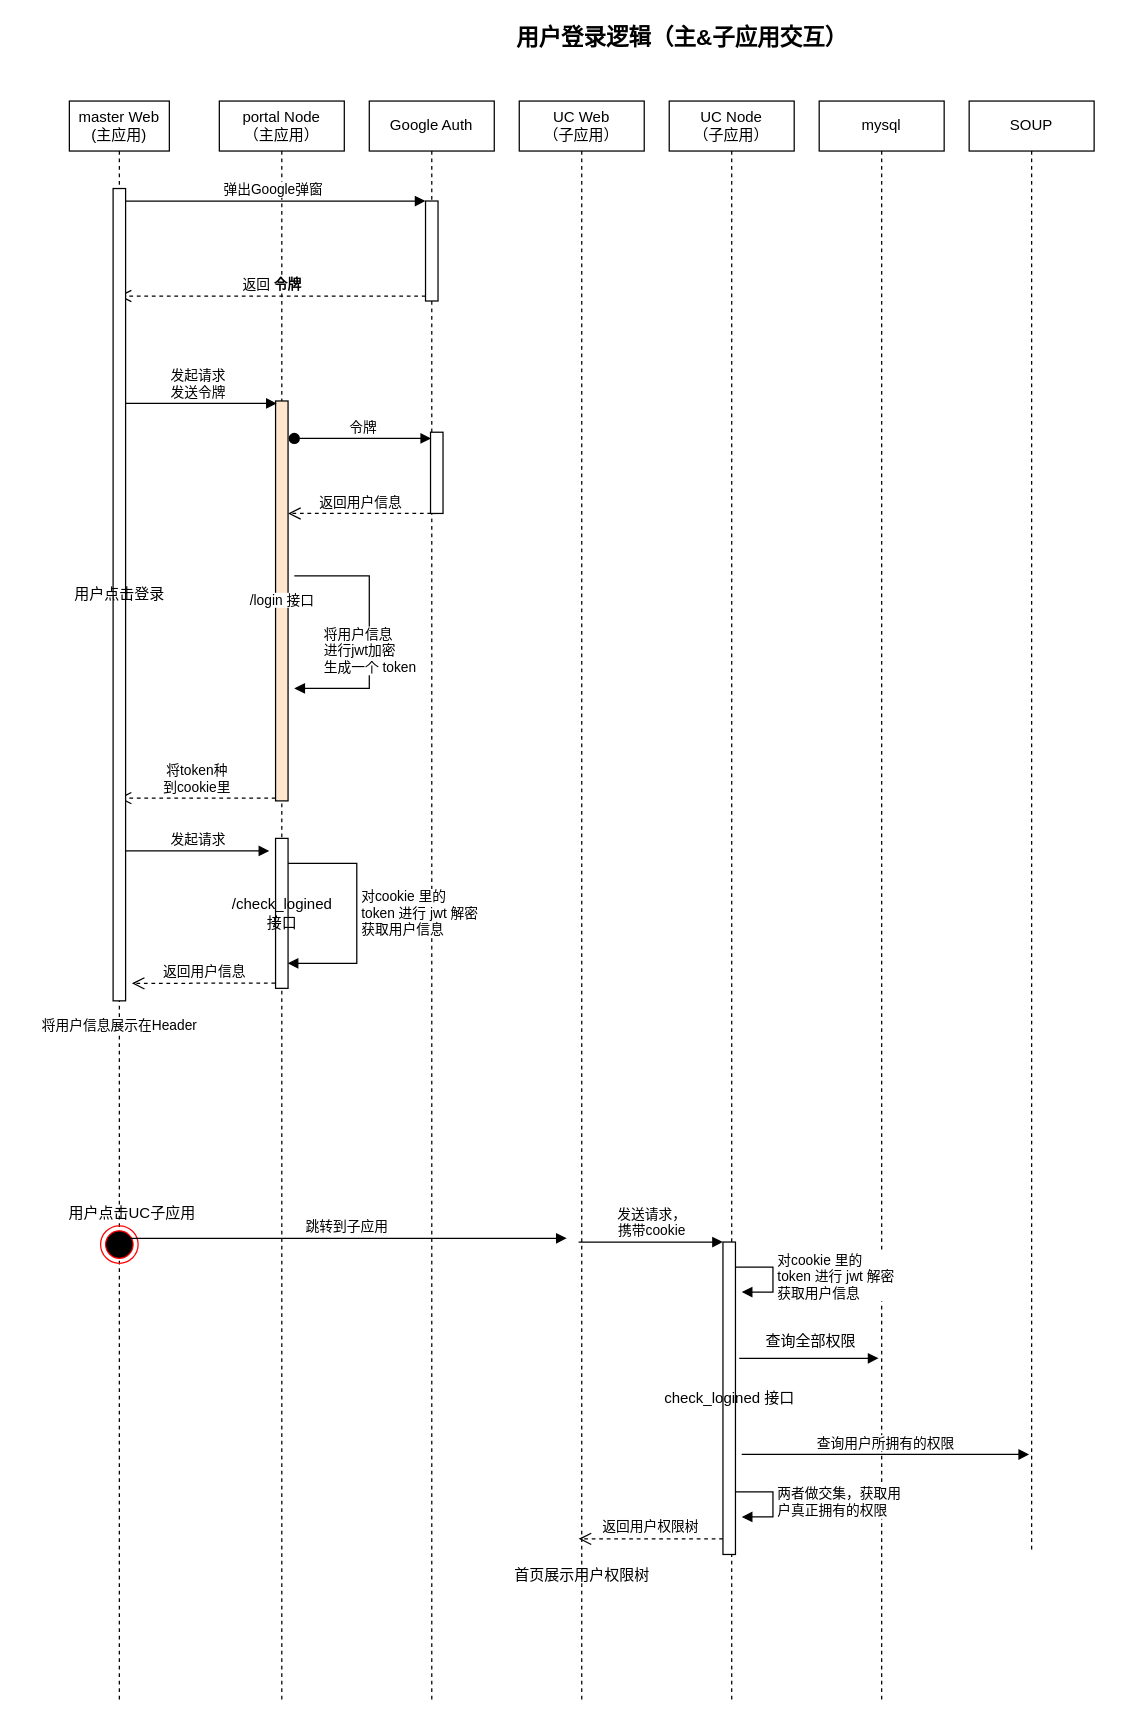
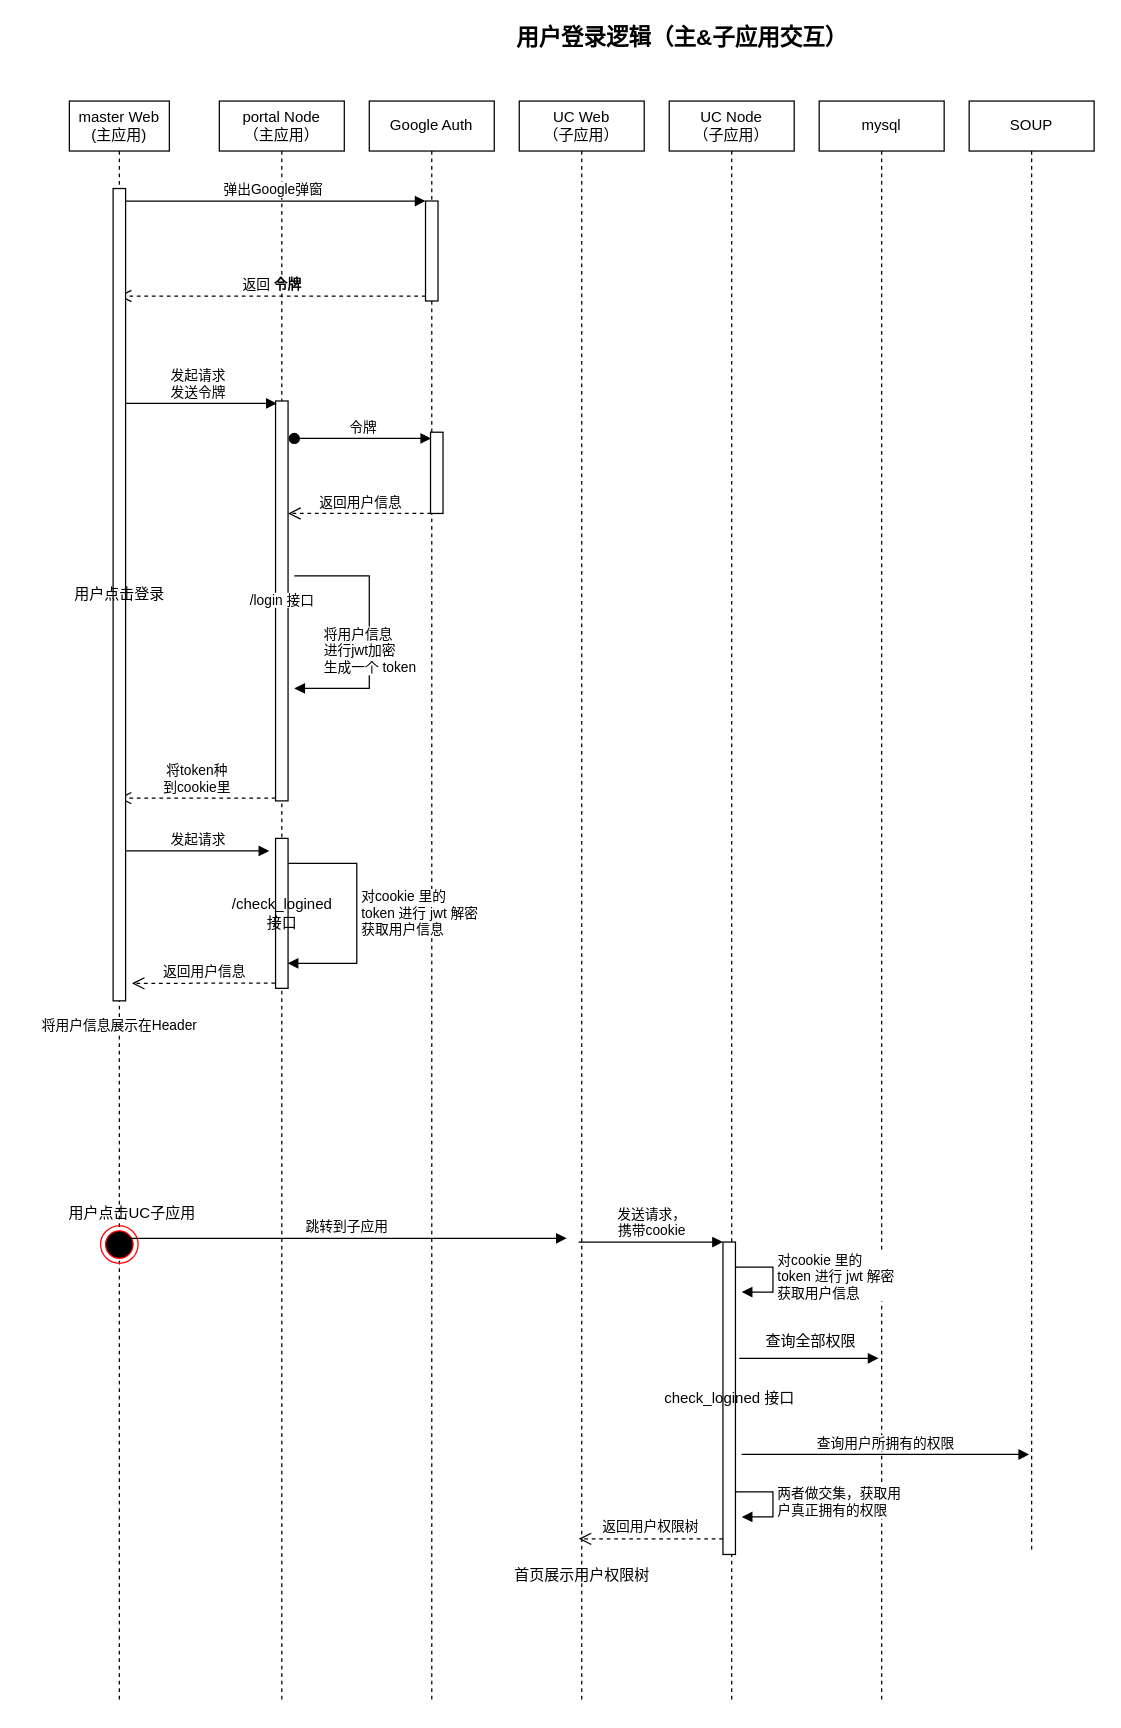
node "/login 接口": fillcolor #ffe6cc -> #ffffff
